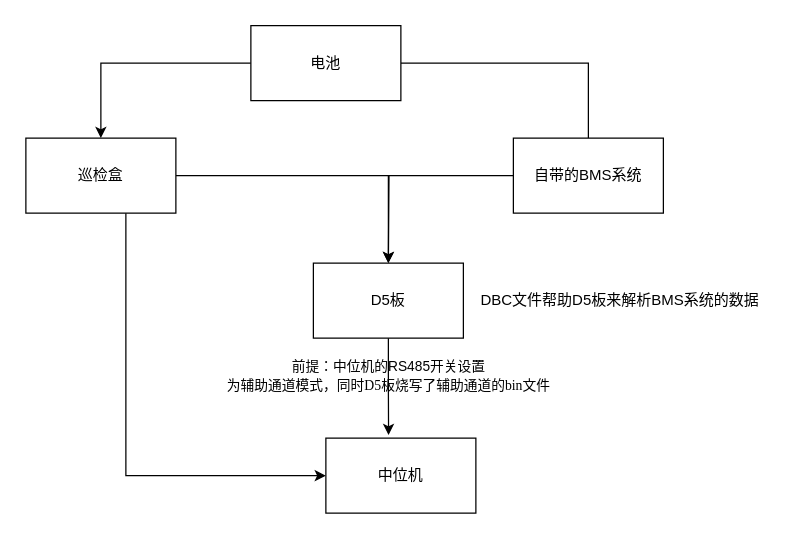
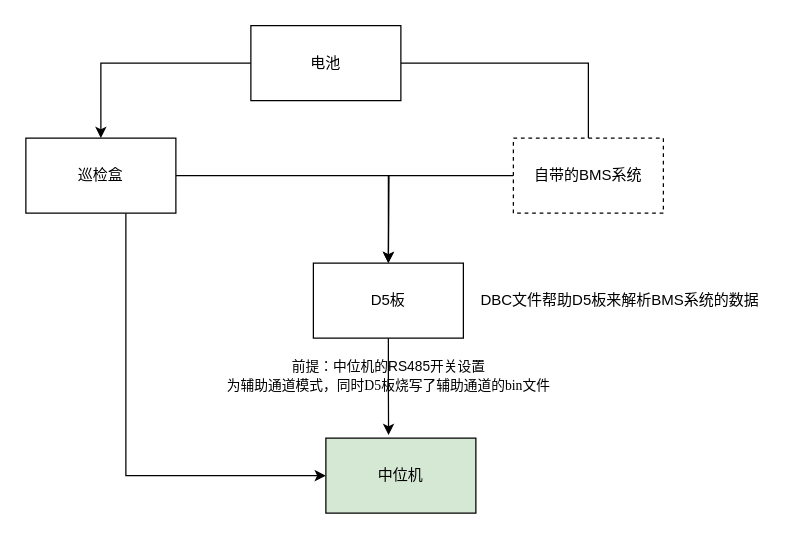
node "自带的BMS系统": style solid -> dashed
node "中位机": fillcolor #ffffff -> #d5e8d4
